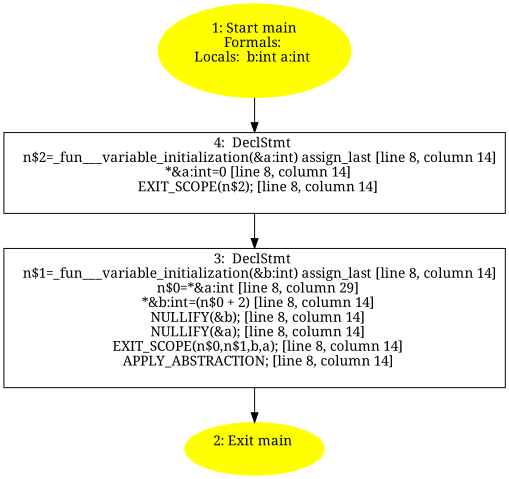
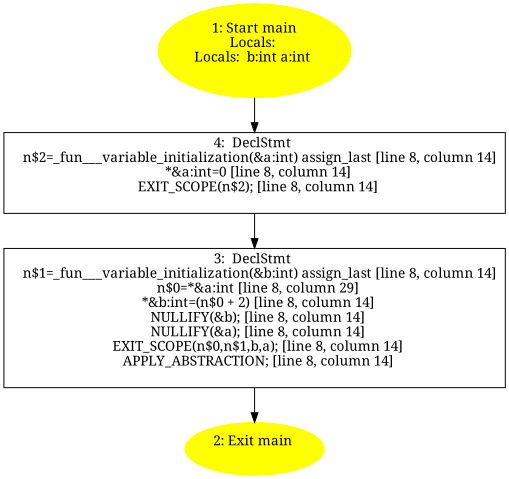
node "1: Start main Formals: Locals:  b:int a:int": label "1: Start main Formals: Locals:  b:int a:int" -> "1: Start main Locals: Locals:  b:int a:int"
